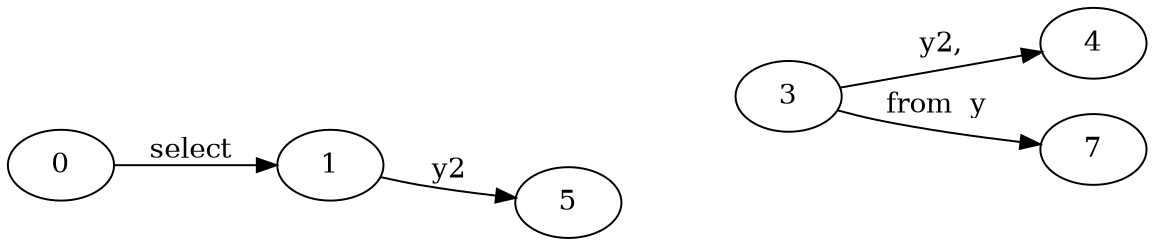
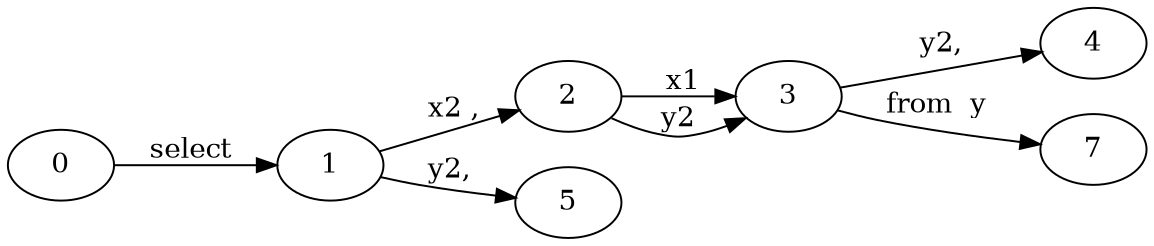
node "2": added
edge "1" -> "5": label "y2" -> "y2,"
